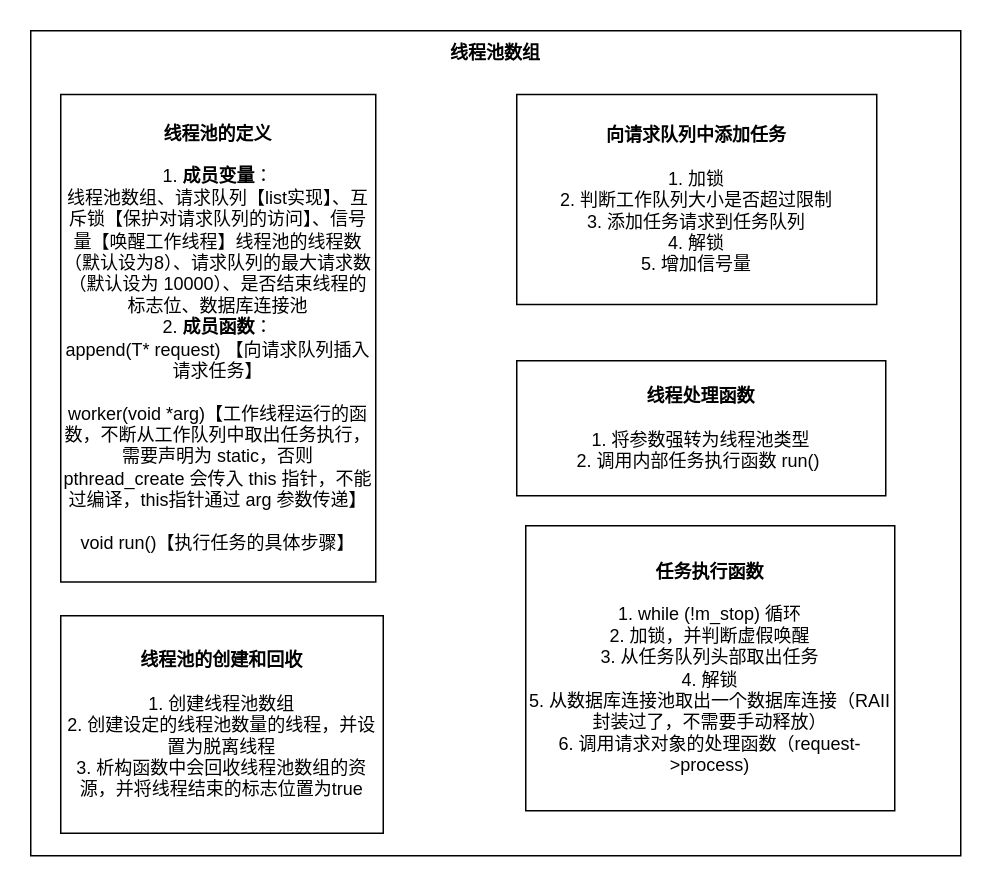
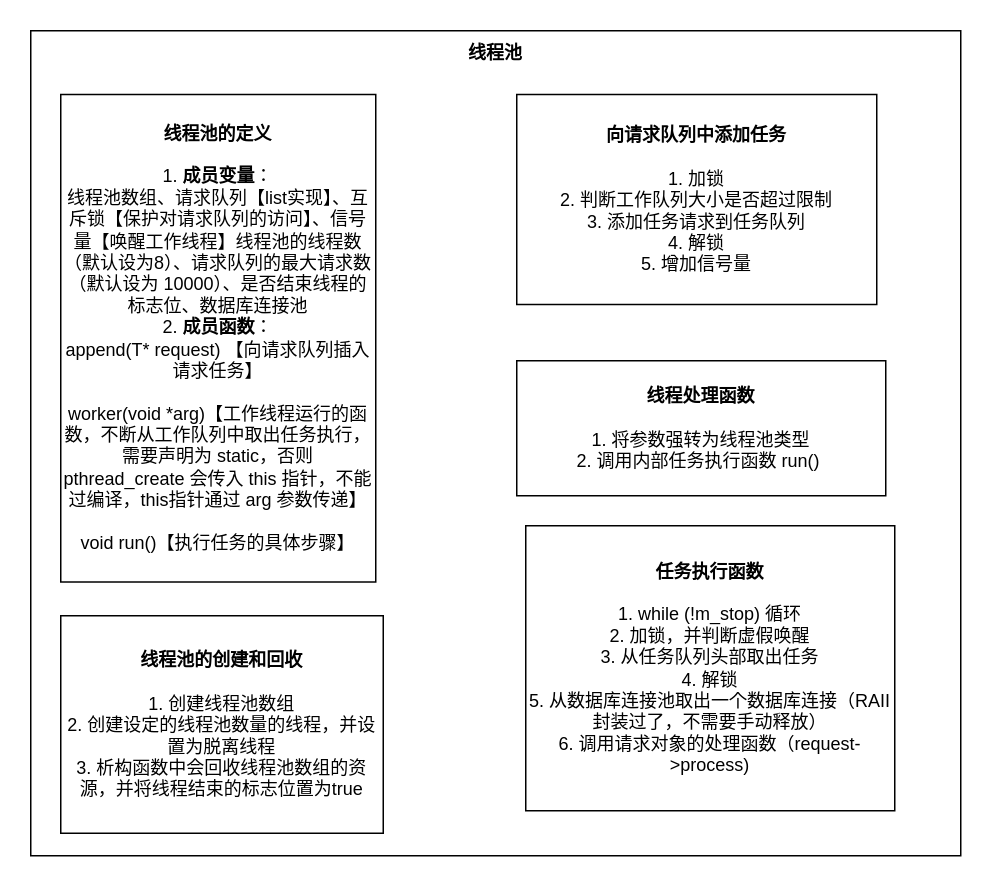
node "线程池数组": label "线程池数组" -> "线程池"
